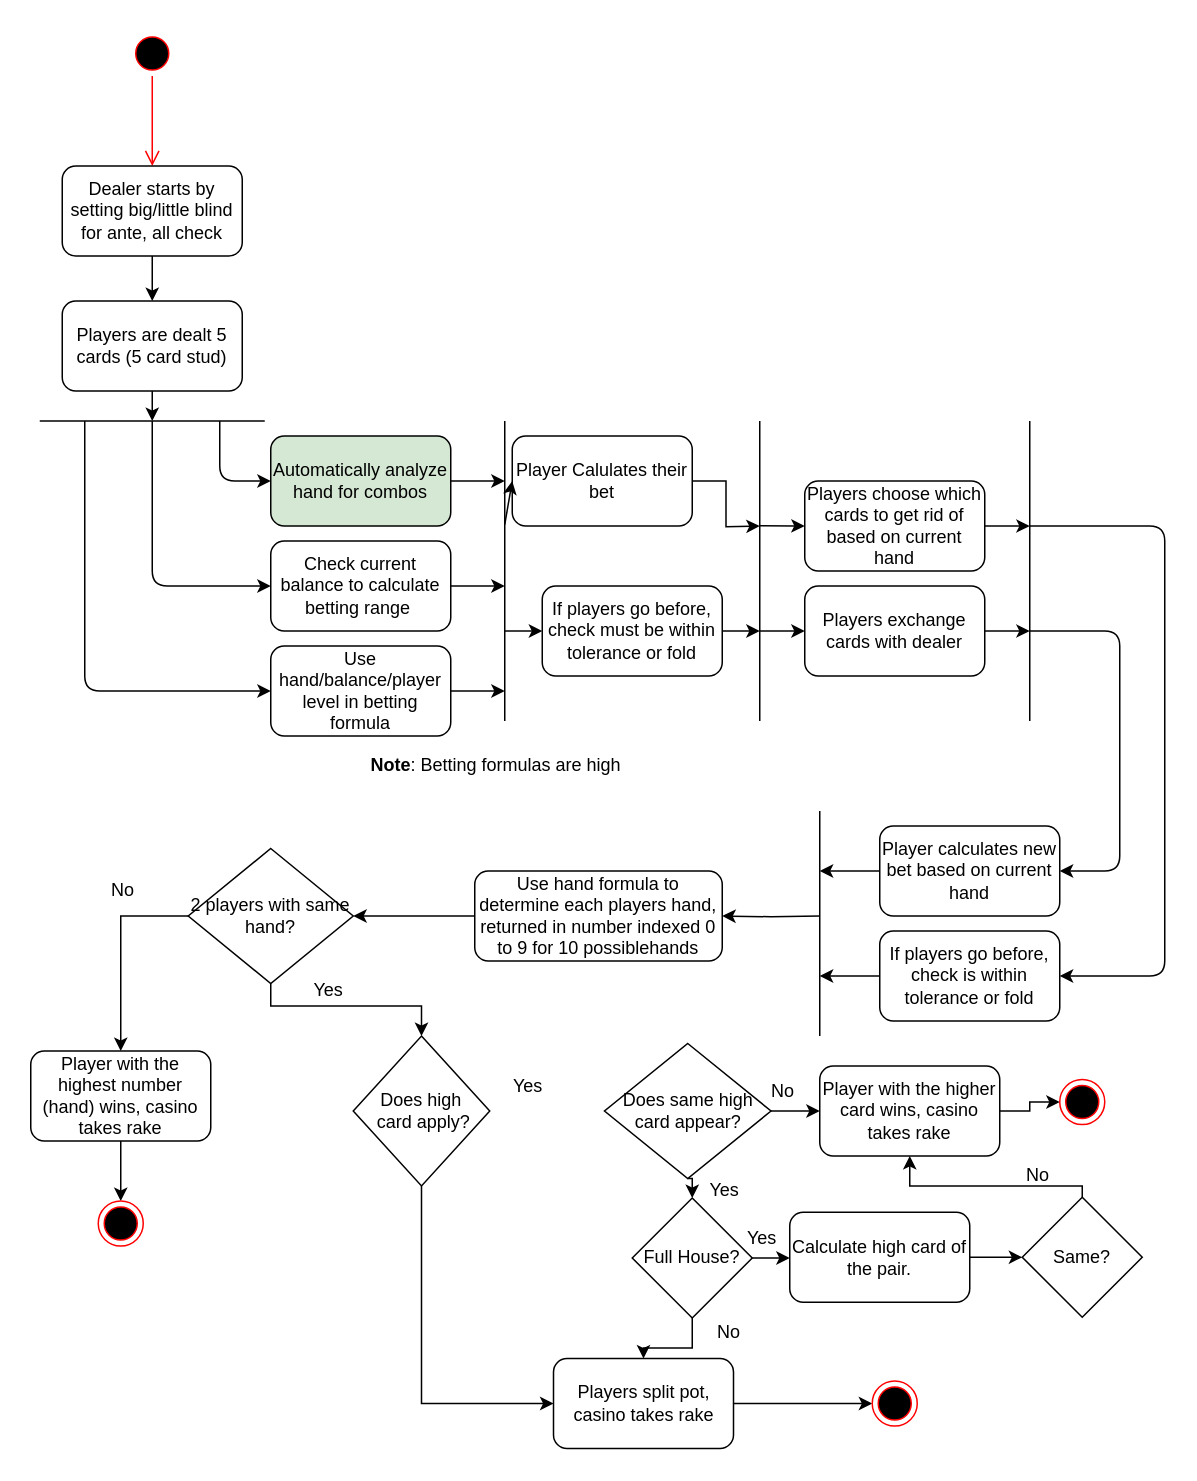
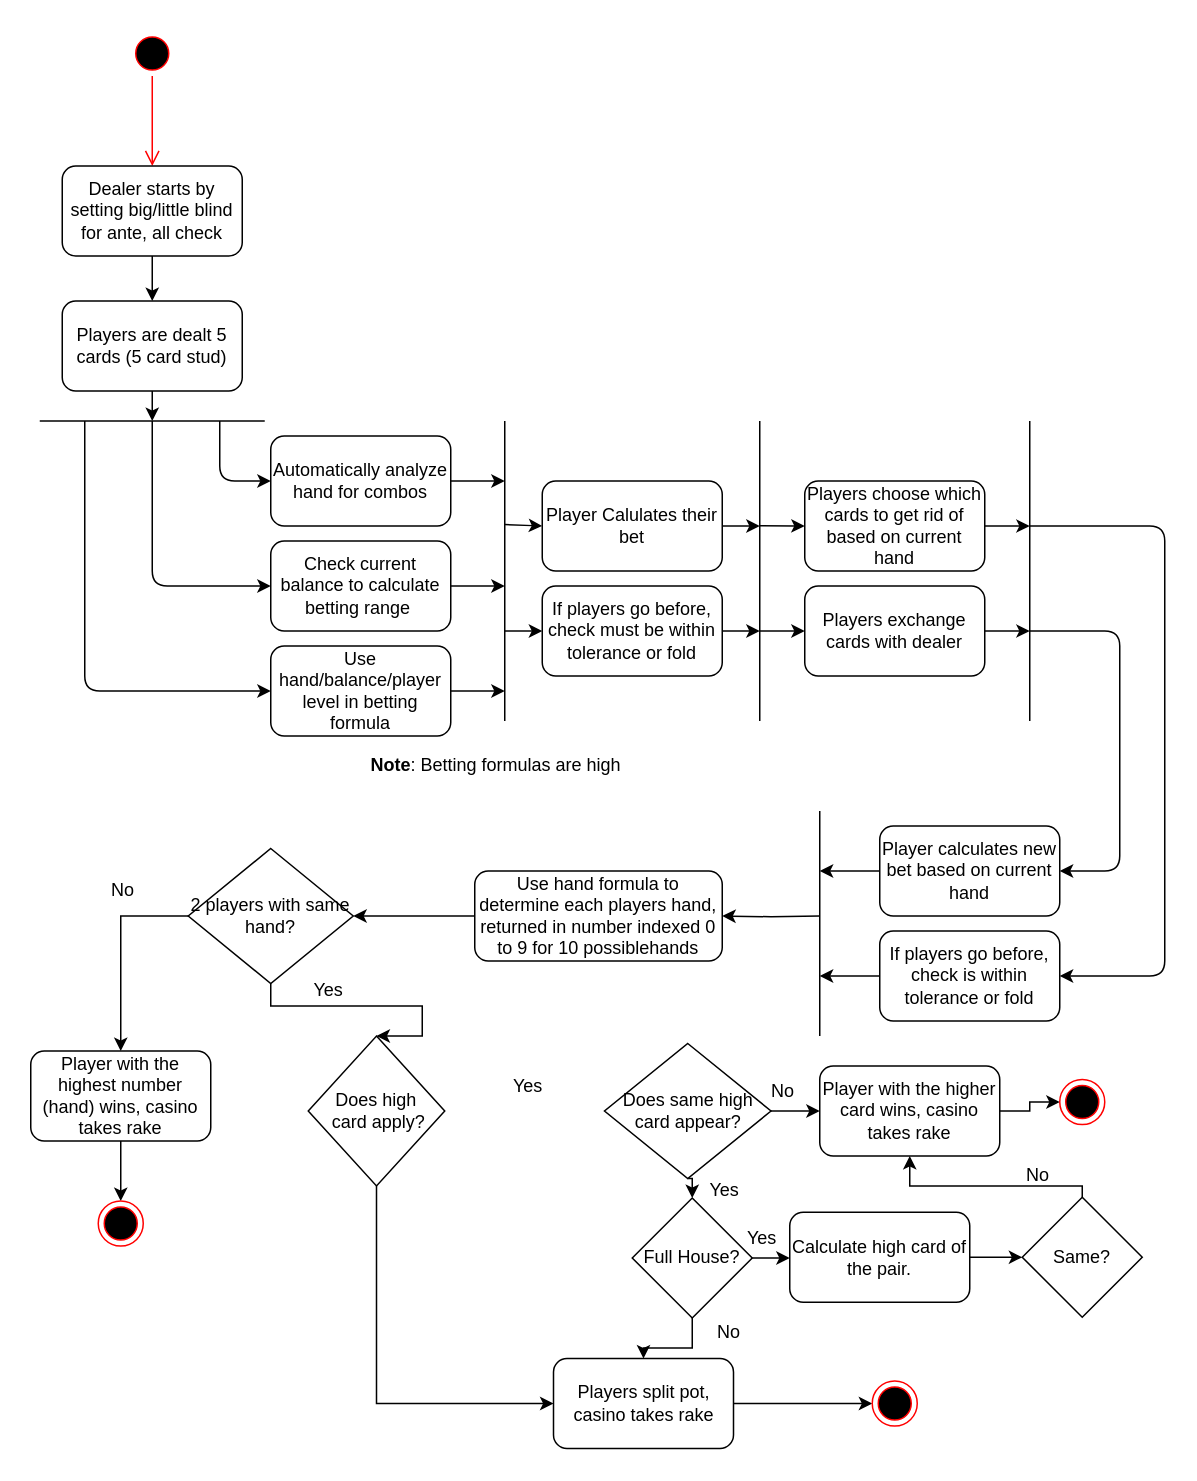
node "Automatically analyze hand for combos": fillcolor #d5e8d4 -> #ffffff
node "Player Calulates their bet": moved (602, 481) -> (632, 526)
node "Does high card apply?": moved (422, 1111) -> (377, 1111)
